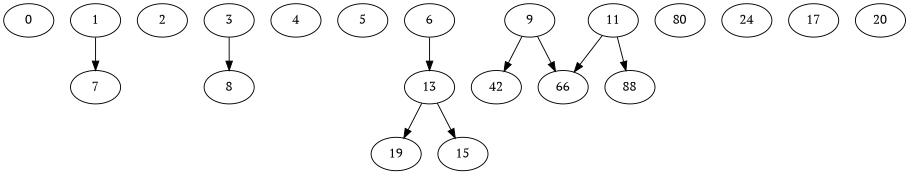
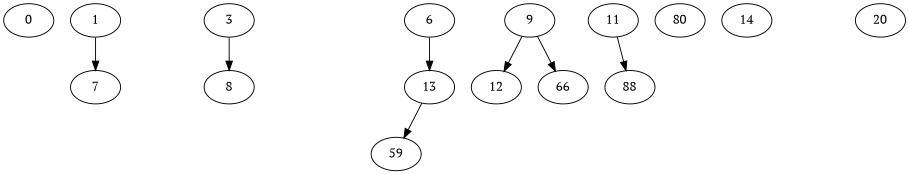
node "2": removed
node "4": removed
node "5": removed
node "24": label "24" -> "14"
node "17": removed
edge "11" -> "66": removed
node "42": label "42" -> "12"
node "19": label "19" -> "59"
node "15": removed
